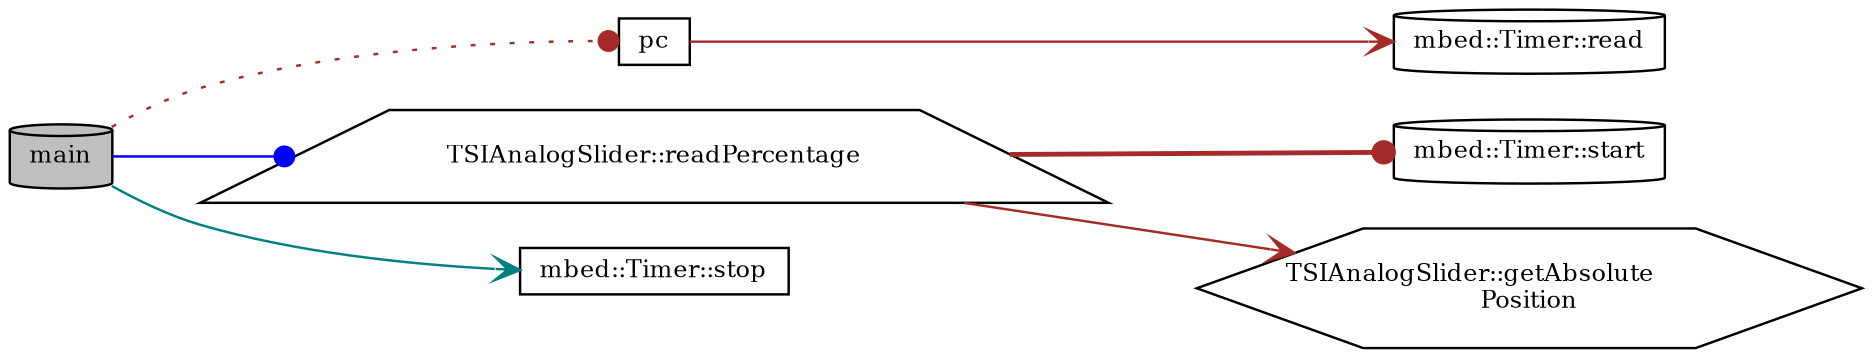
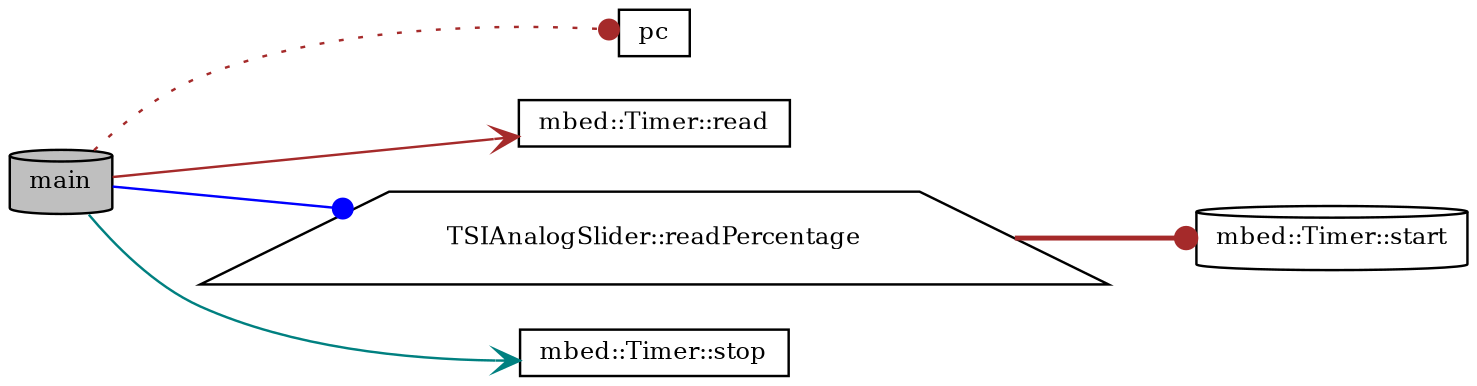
edge "pc" -> "mbed::Timer::read": now "main" -> "mbed::Timer::read"
node "mbed::Timer::read": shape cylinder -> box
node "TSIAnalogSlider::getAbsolute Position": removed
